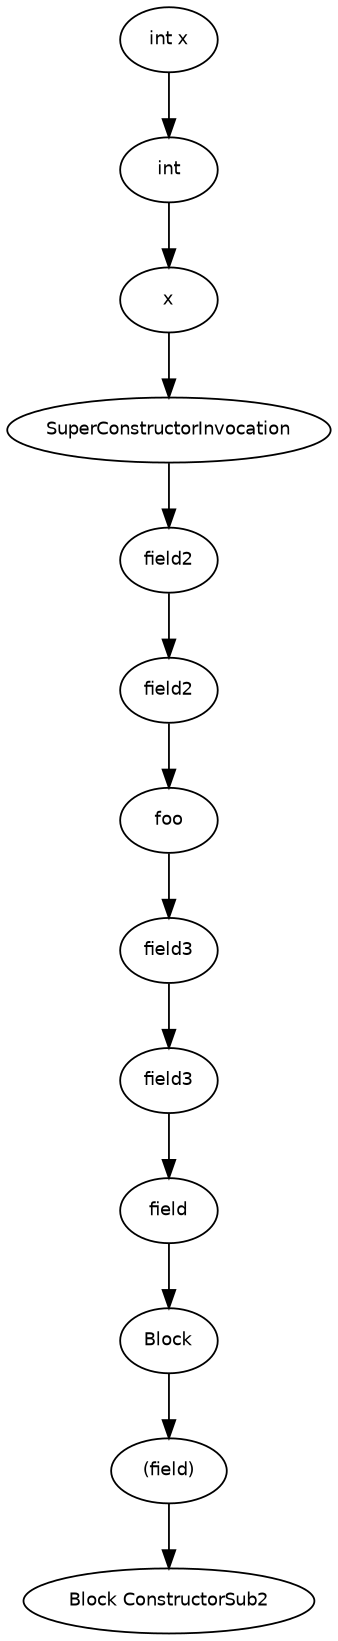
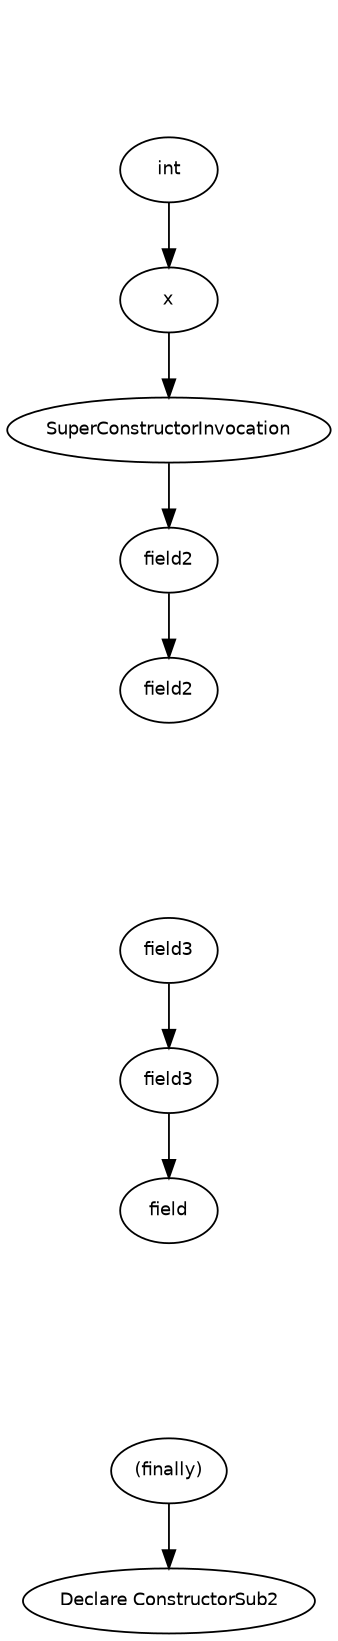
node "int x": removed
node "foo": removed
node "Block": removed
node "(field)": label "(field)" -> "(finally)"
node "Block ConstructorSub2": label "Block ConstructorSub2" -> "Declare ConstructorSub2"
